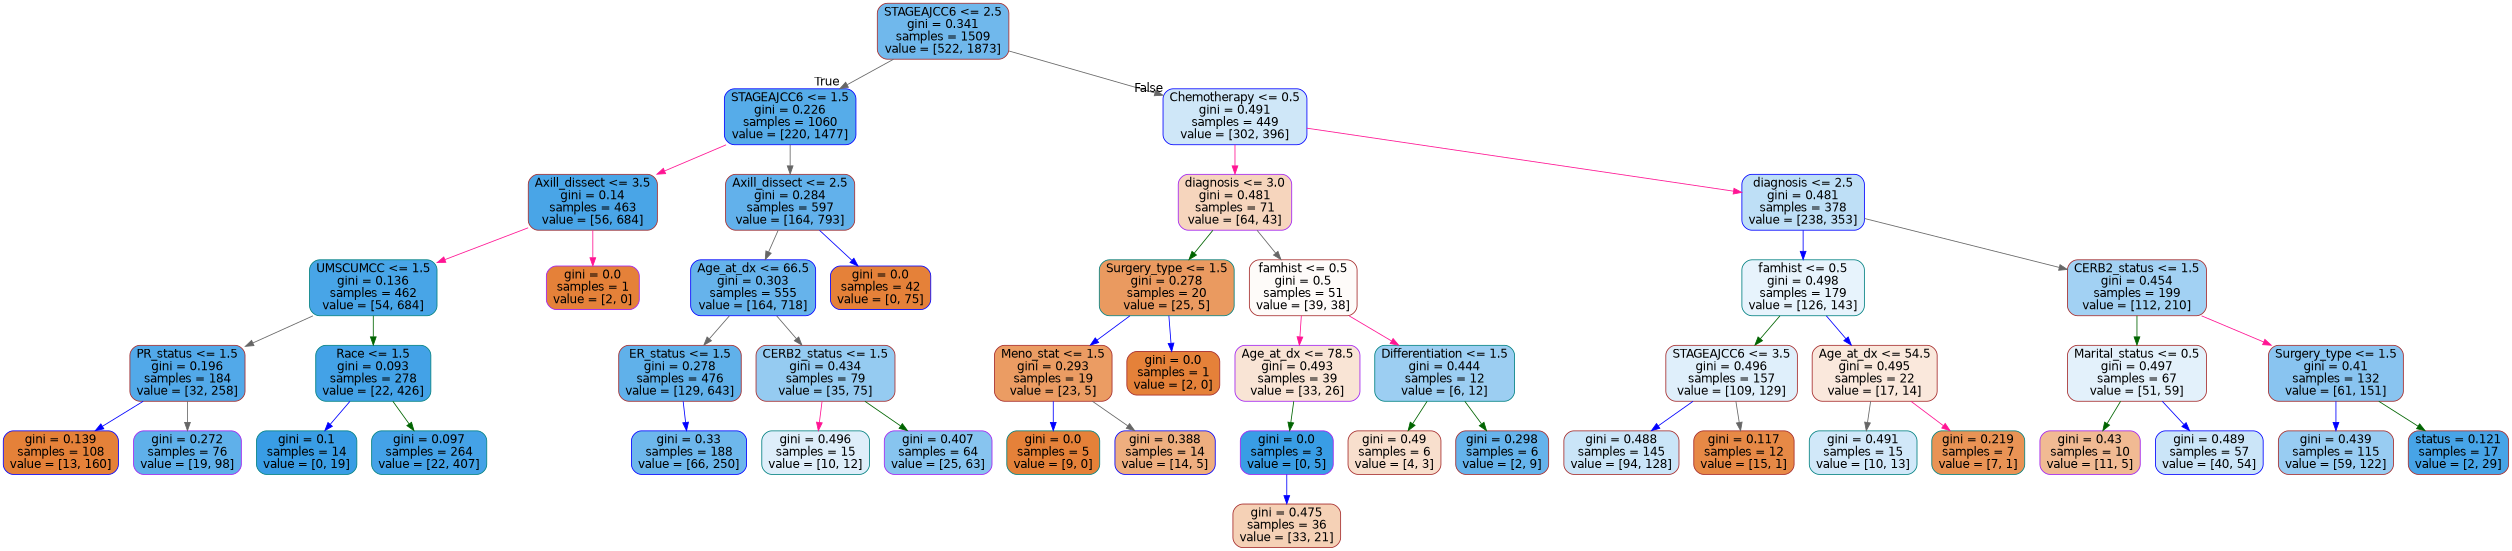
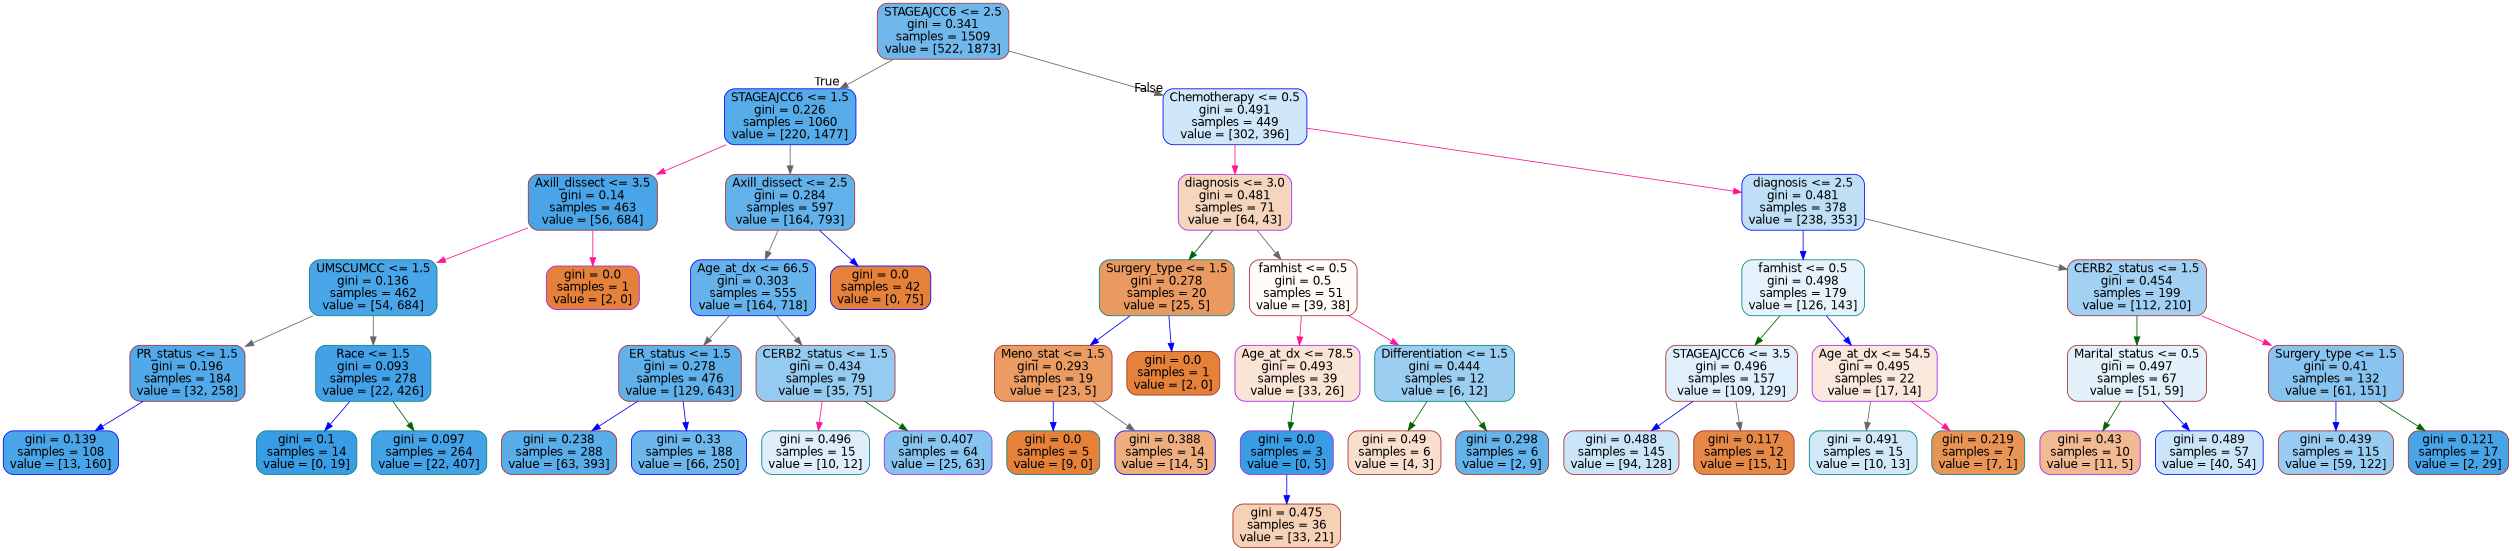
edge "UMSCUMCC <= 1.5 gini = 0.136 samples = 462 value = [54, 684]" -> "Race <= 1.5 gini = 0.093 samples = 278 value = [22, 426]": color darkgreen -> gray40
node "Age_at_dx <= 54.5 gini = 0.495 samples = 22 value = [17, 14]": color brown -> purple
node "gini = 0.139 samples = 108 value = [13, 160]": fillcolor #e58139ff -> #399de5ea
node "gini = 0.272 samples = 76 value = [19, 98]": removed
node "gini = 0.238 samples = 288 value = [63, 393]": added
node "status = 0.121 samples = 17 value = [2, 29]": label "status = 0.121 samples = 17 value = [2, 29]" -> "gini = 0.121 samples = 17 value = [2, 29]"
